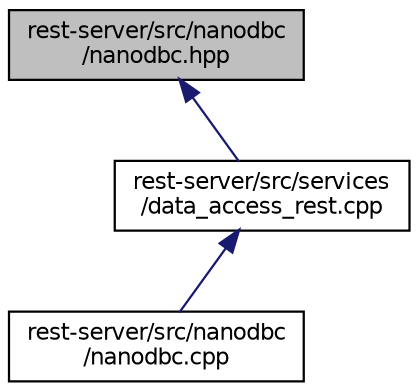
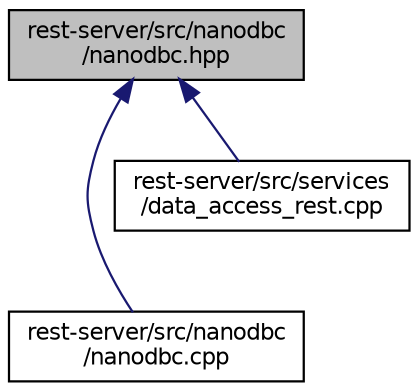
edge "rest-server/src/nanodbc /nanodbc.cpp" -> "rest-server/src/services /data_access_rest.cpp": now "rest-server/src/nanodbc /nanodbc.cpp" -> "rest-server/src/nanodbc /nanodbc.hpp"
